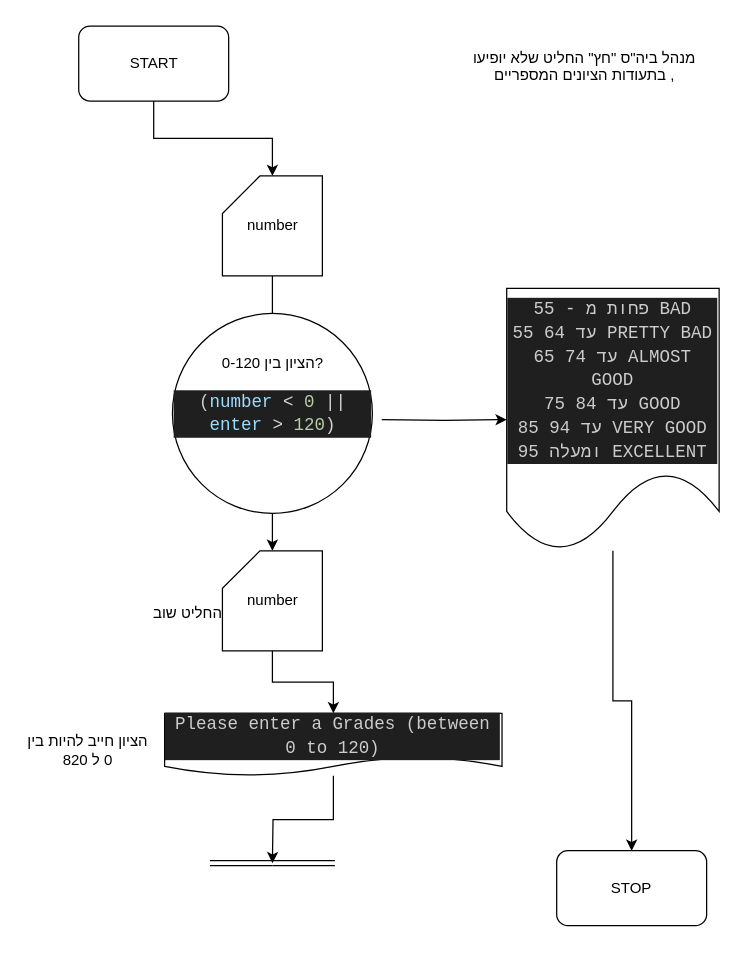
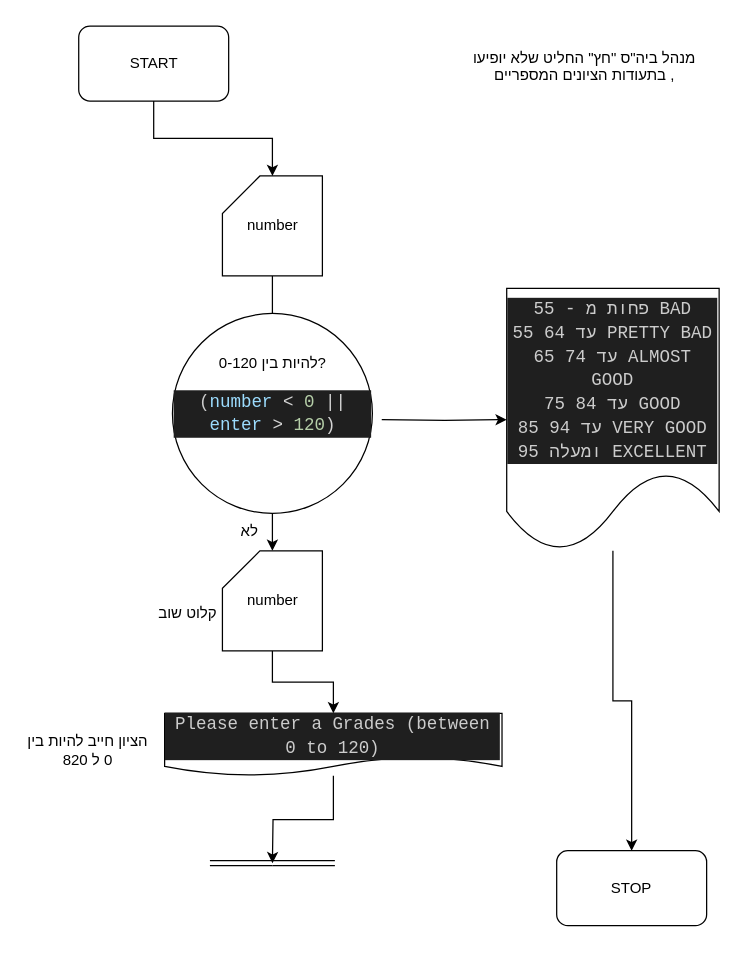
node "הציון בין 0-120?": label "הציון בין 0-120?" -> "להיות בין 0-120?"
node "לא": added
node "החליט שוב": label "החליט שוב" -> "קלוט שוב"
